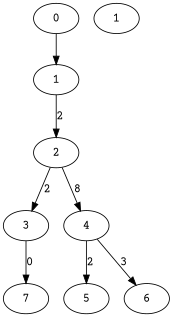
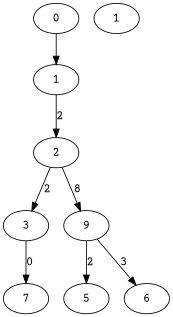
node "4": label "4" -> "9"
